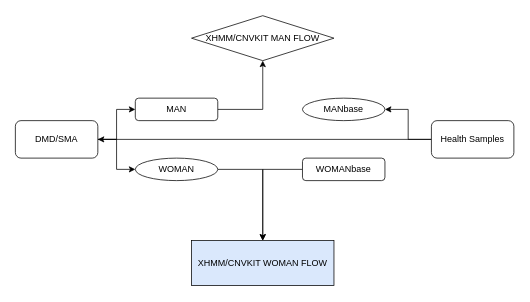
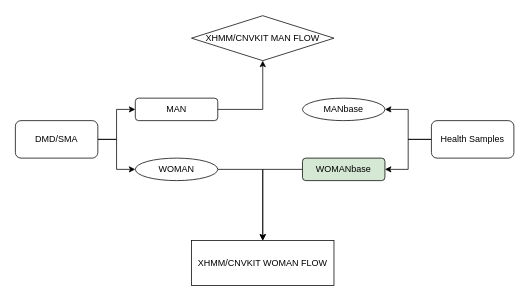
edge "Health Samples" -> "DMD/SMA": now "Health Samples" -> "WOMANbase"
node "WOMANbase": fillcolor #ffffff -> #d5e8d4
node "XHMM/CNVKIT WOMAN FLOW": fillcolor #dae8fc -> #ffffff
